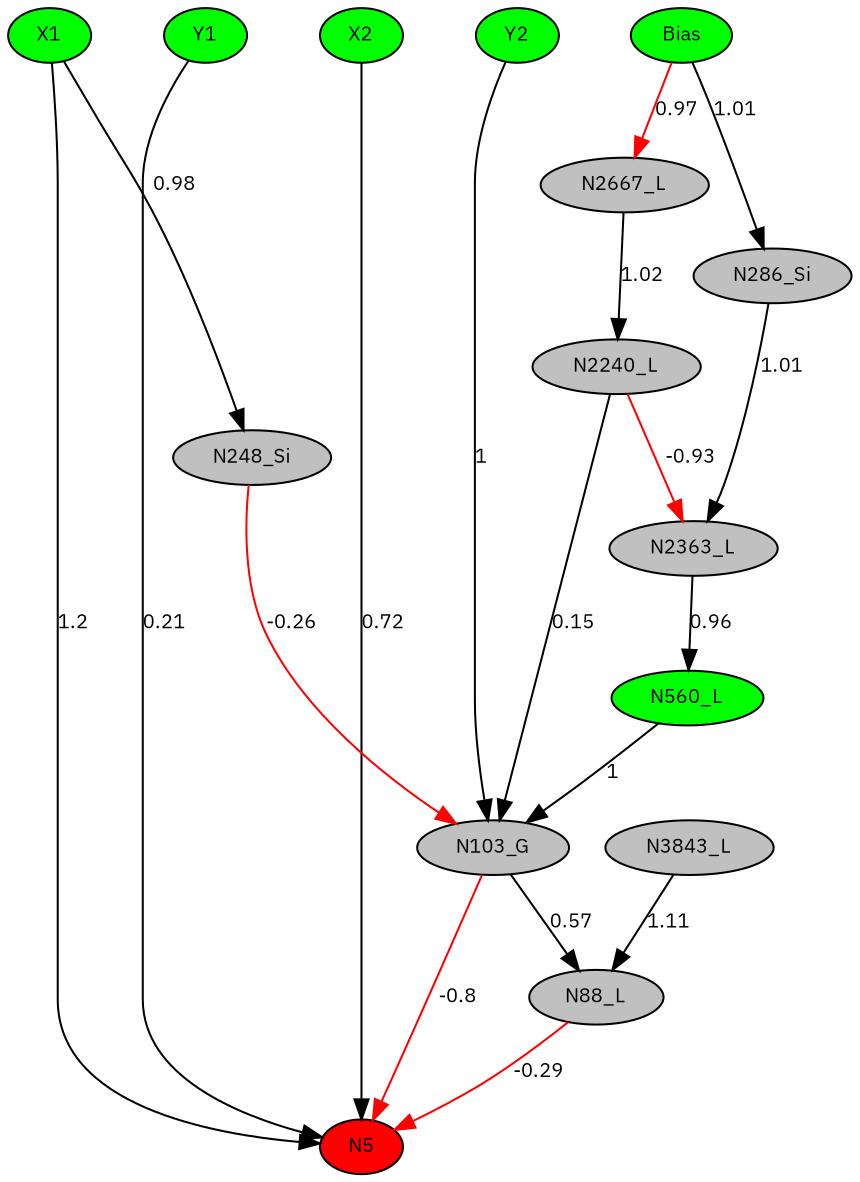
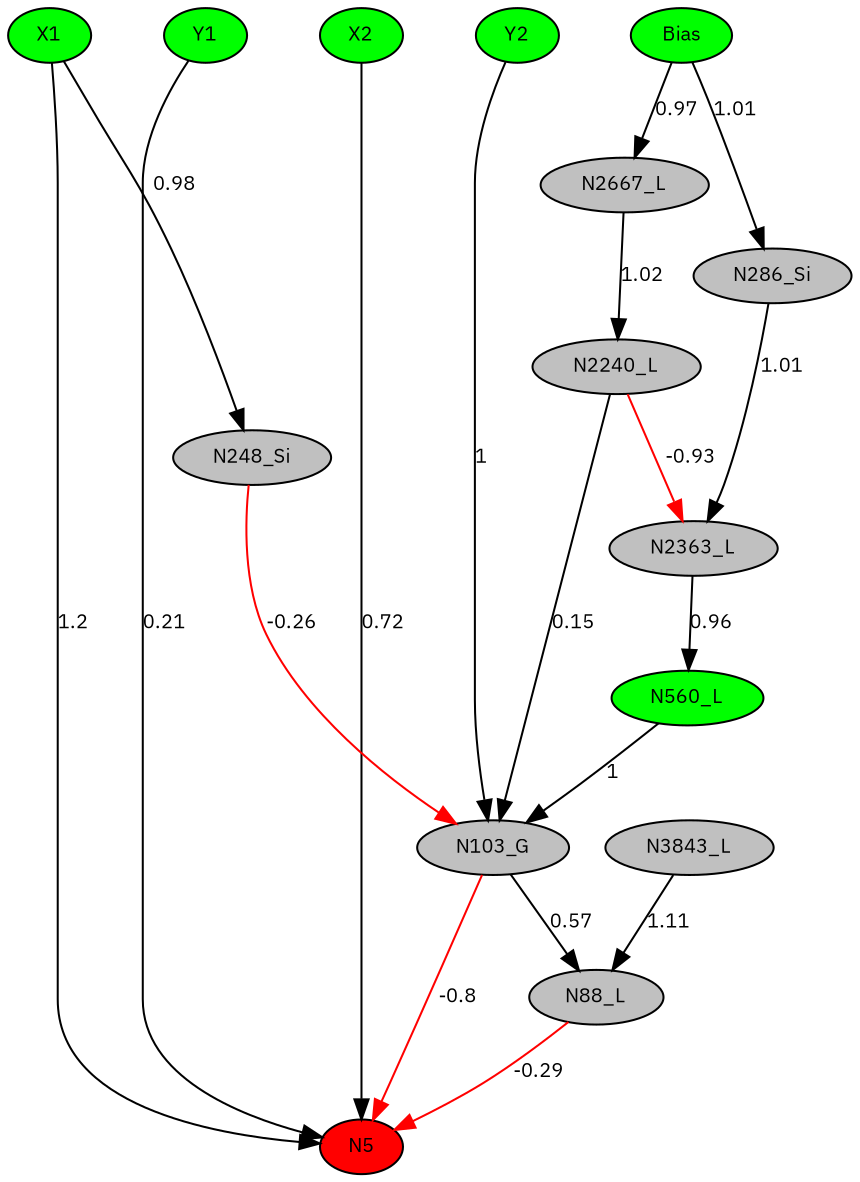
edge "Bias" -> "N2667_L": color red -> black
